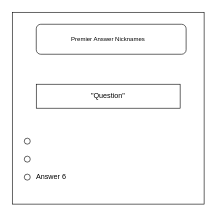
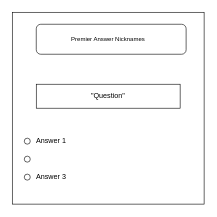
node "Answer 1": added
node "Answer 6": label "Answer 6" -> "Answer 3"
